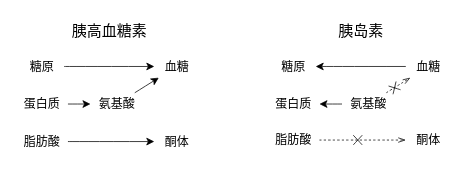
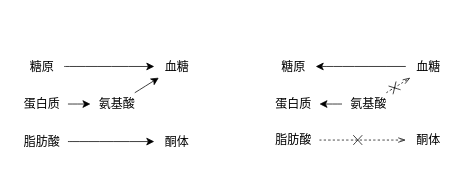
node "胰高血糖素": removed
node "胰岛素": removed
